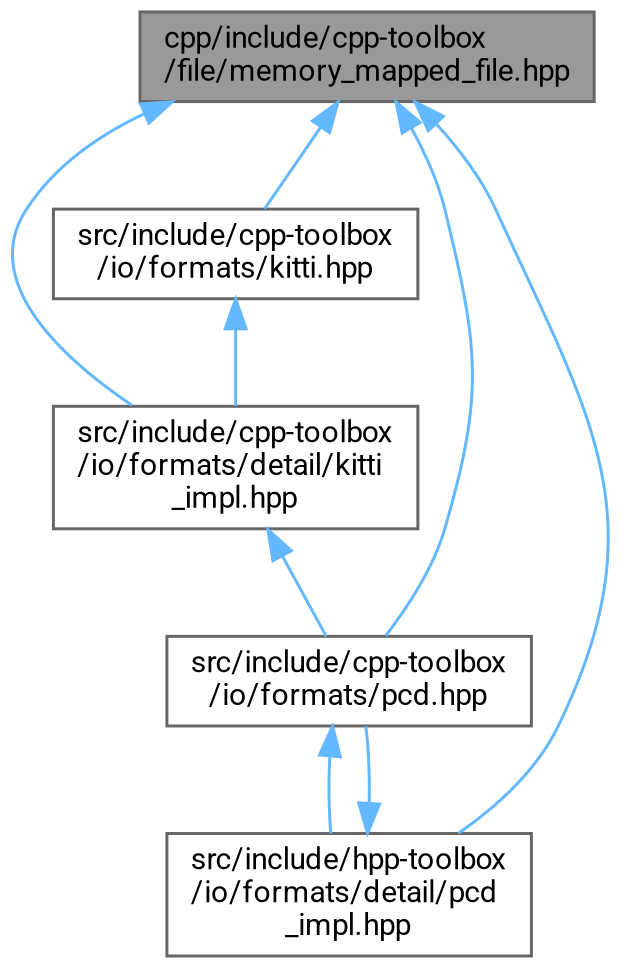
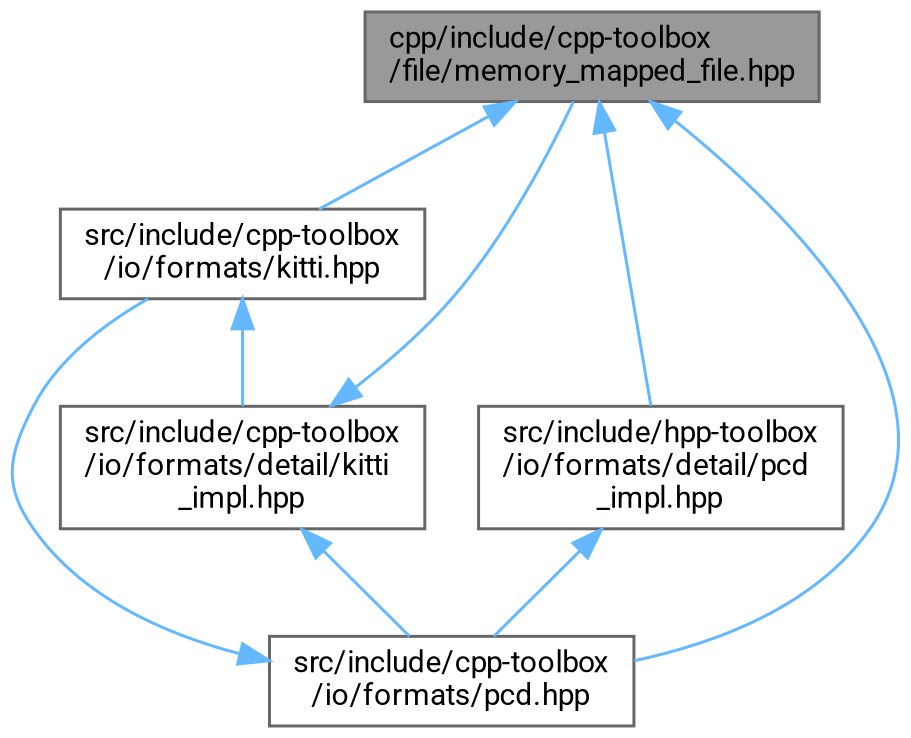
edge "src/include/cpp-toolbox /io/formats/detail/kitti _impl.hpp" -> "cpp/include/cpp-toolbox /file/memory_mapped_file.hpp": reversed
edge "src/include/hpp-toolbox /io/formats/detail/pcd _impl.hpp" -> "src/include/cpp-toolbox /io/formats/pcd.hpp": now "src/include/cpp-toolbox /io/formats/kitti.hpp" -> "src/include/cpp-toolbox /io/formats/pcd.hpp"
